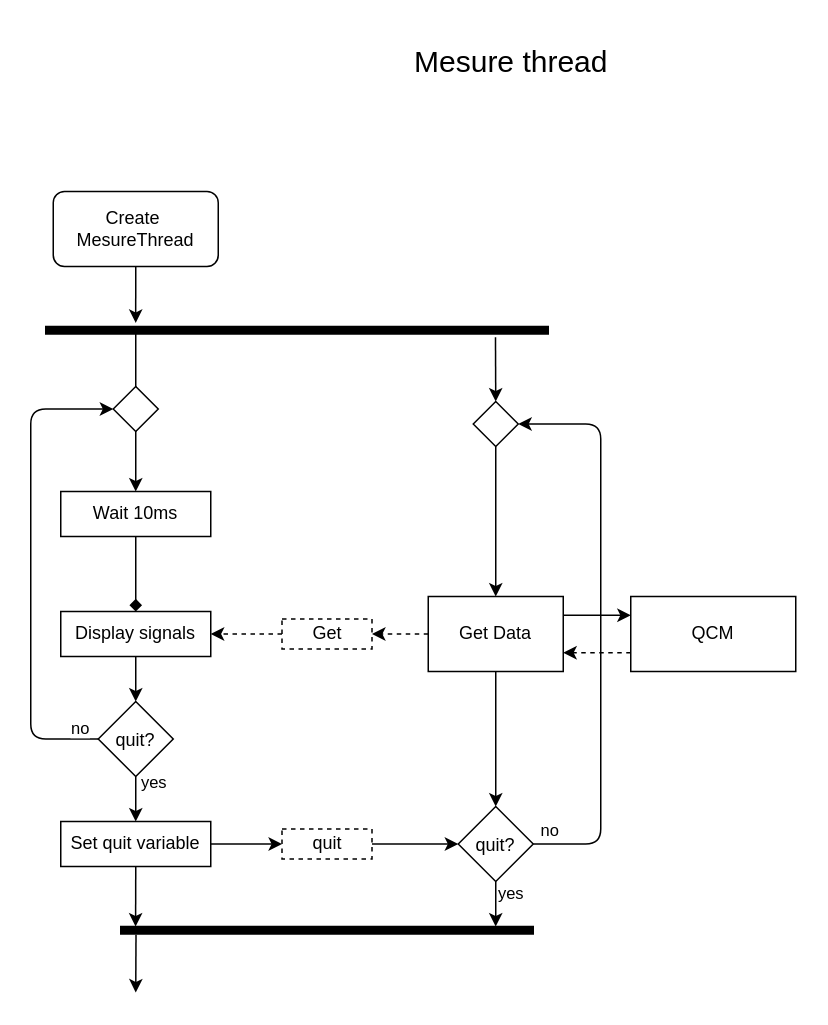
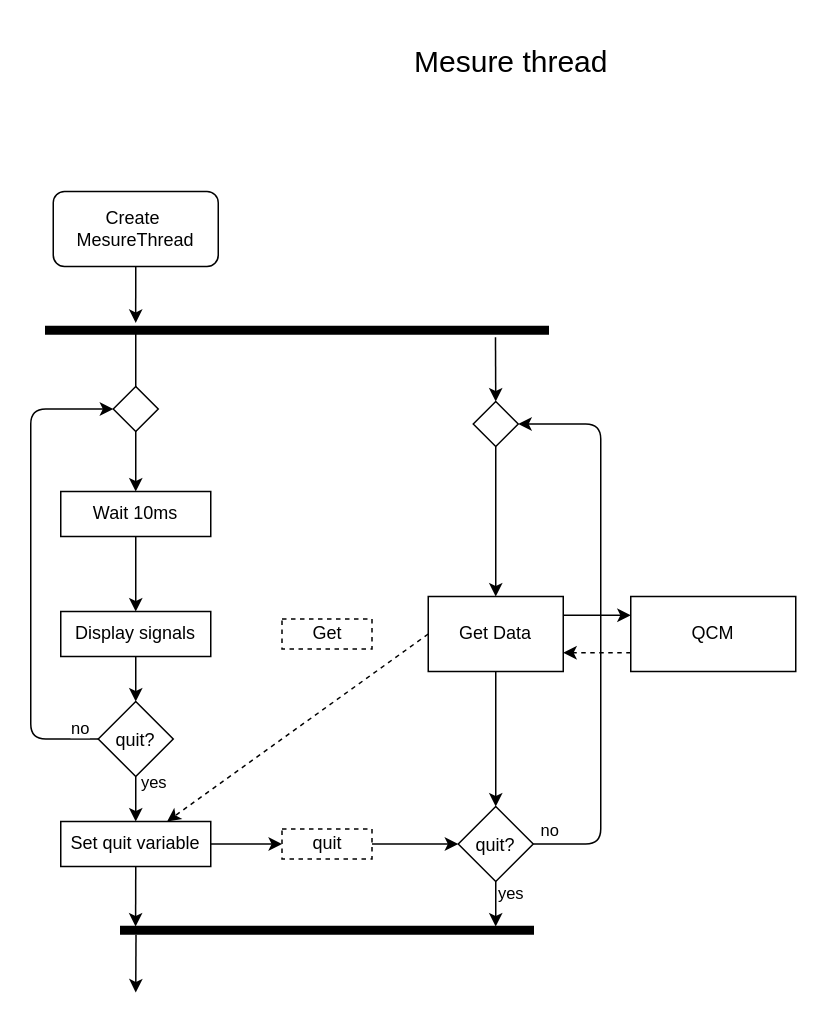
edge "Wait 10ms" -> "Display signals": arrowhead diamond -> classic
edge "Get" -> "Display signals": removed
edge "Get Data" -> "Get": now "Get Data" -> "Set quit variable"
